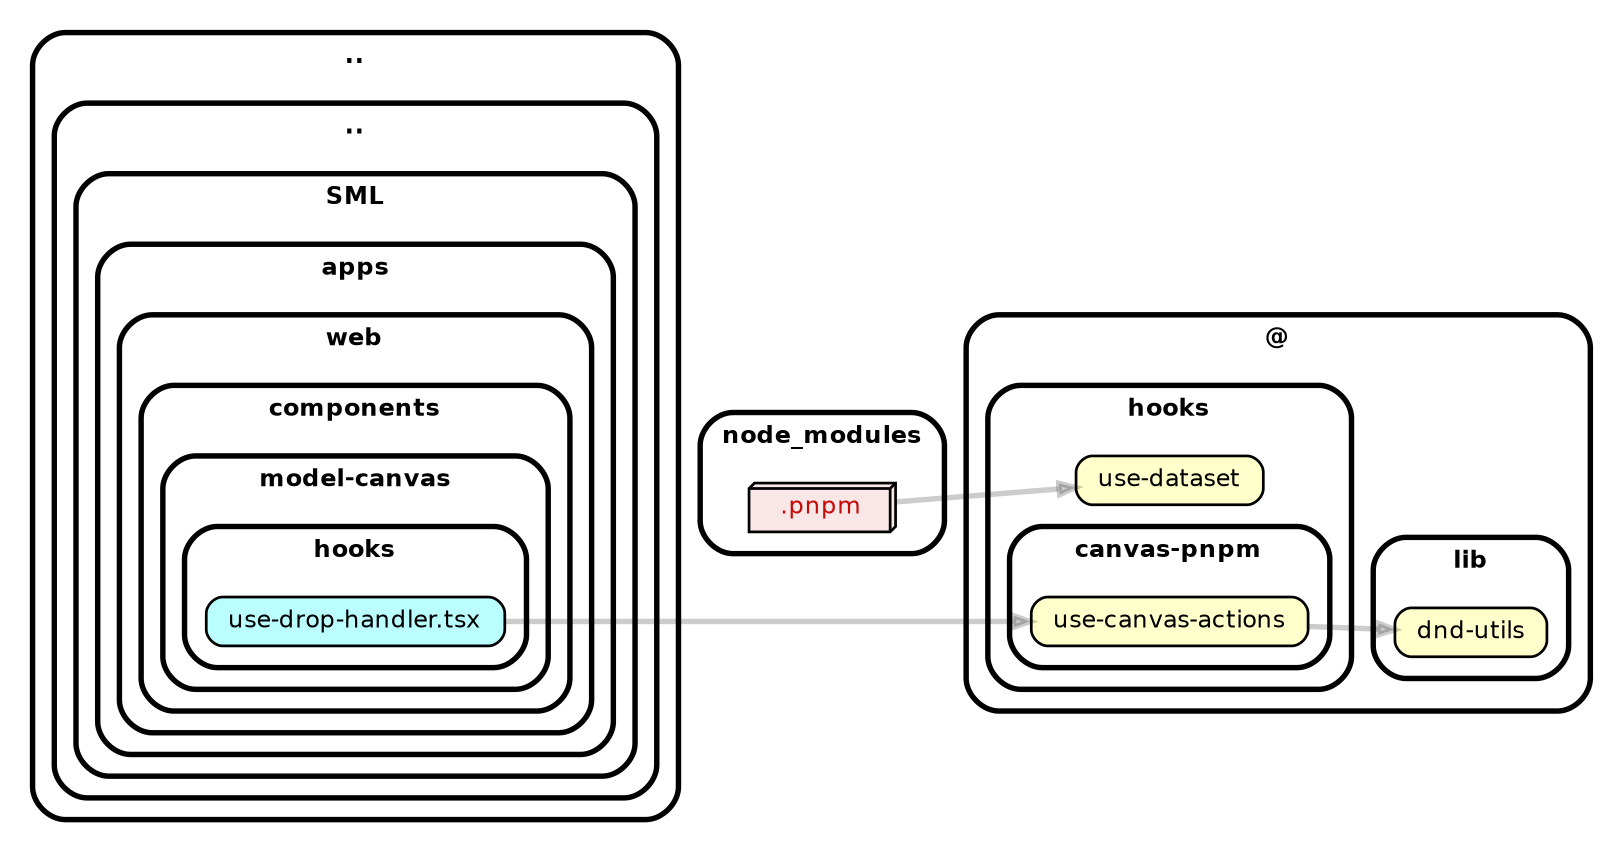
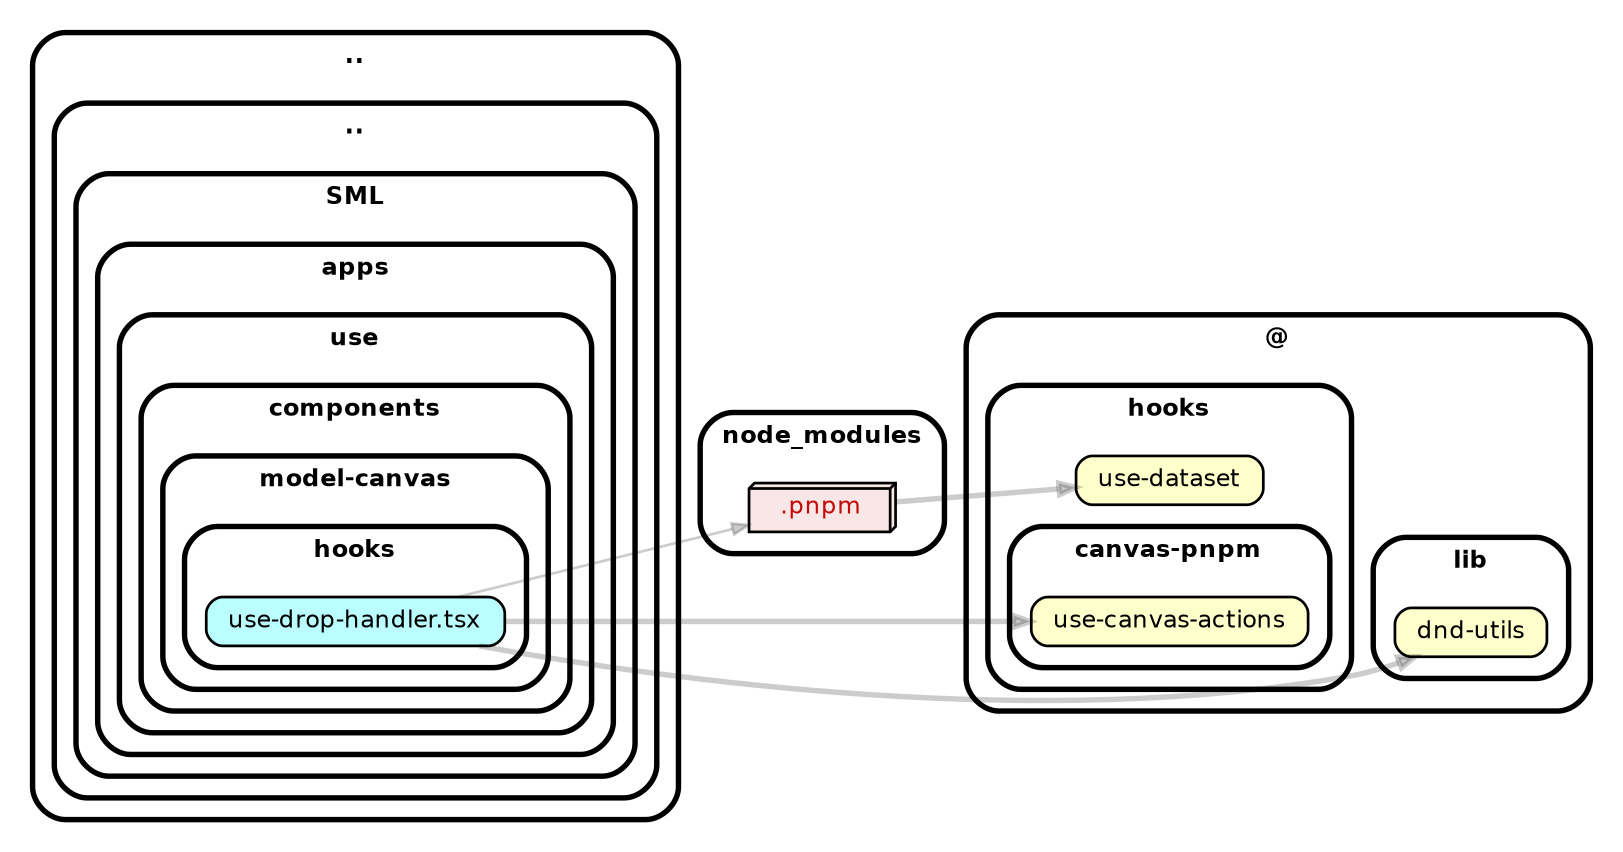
cluster "web": label "web" -> "use"
edge "use-drop-handler.tsx" -> ".pnpm": added
edge "use-canvas-actions" -> "dnd-utils": now "use-drop-handler.tsx" -> "dnd-utils"
